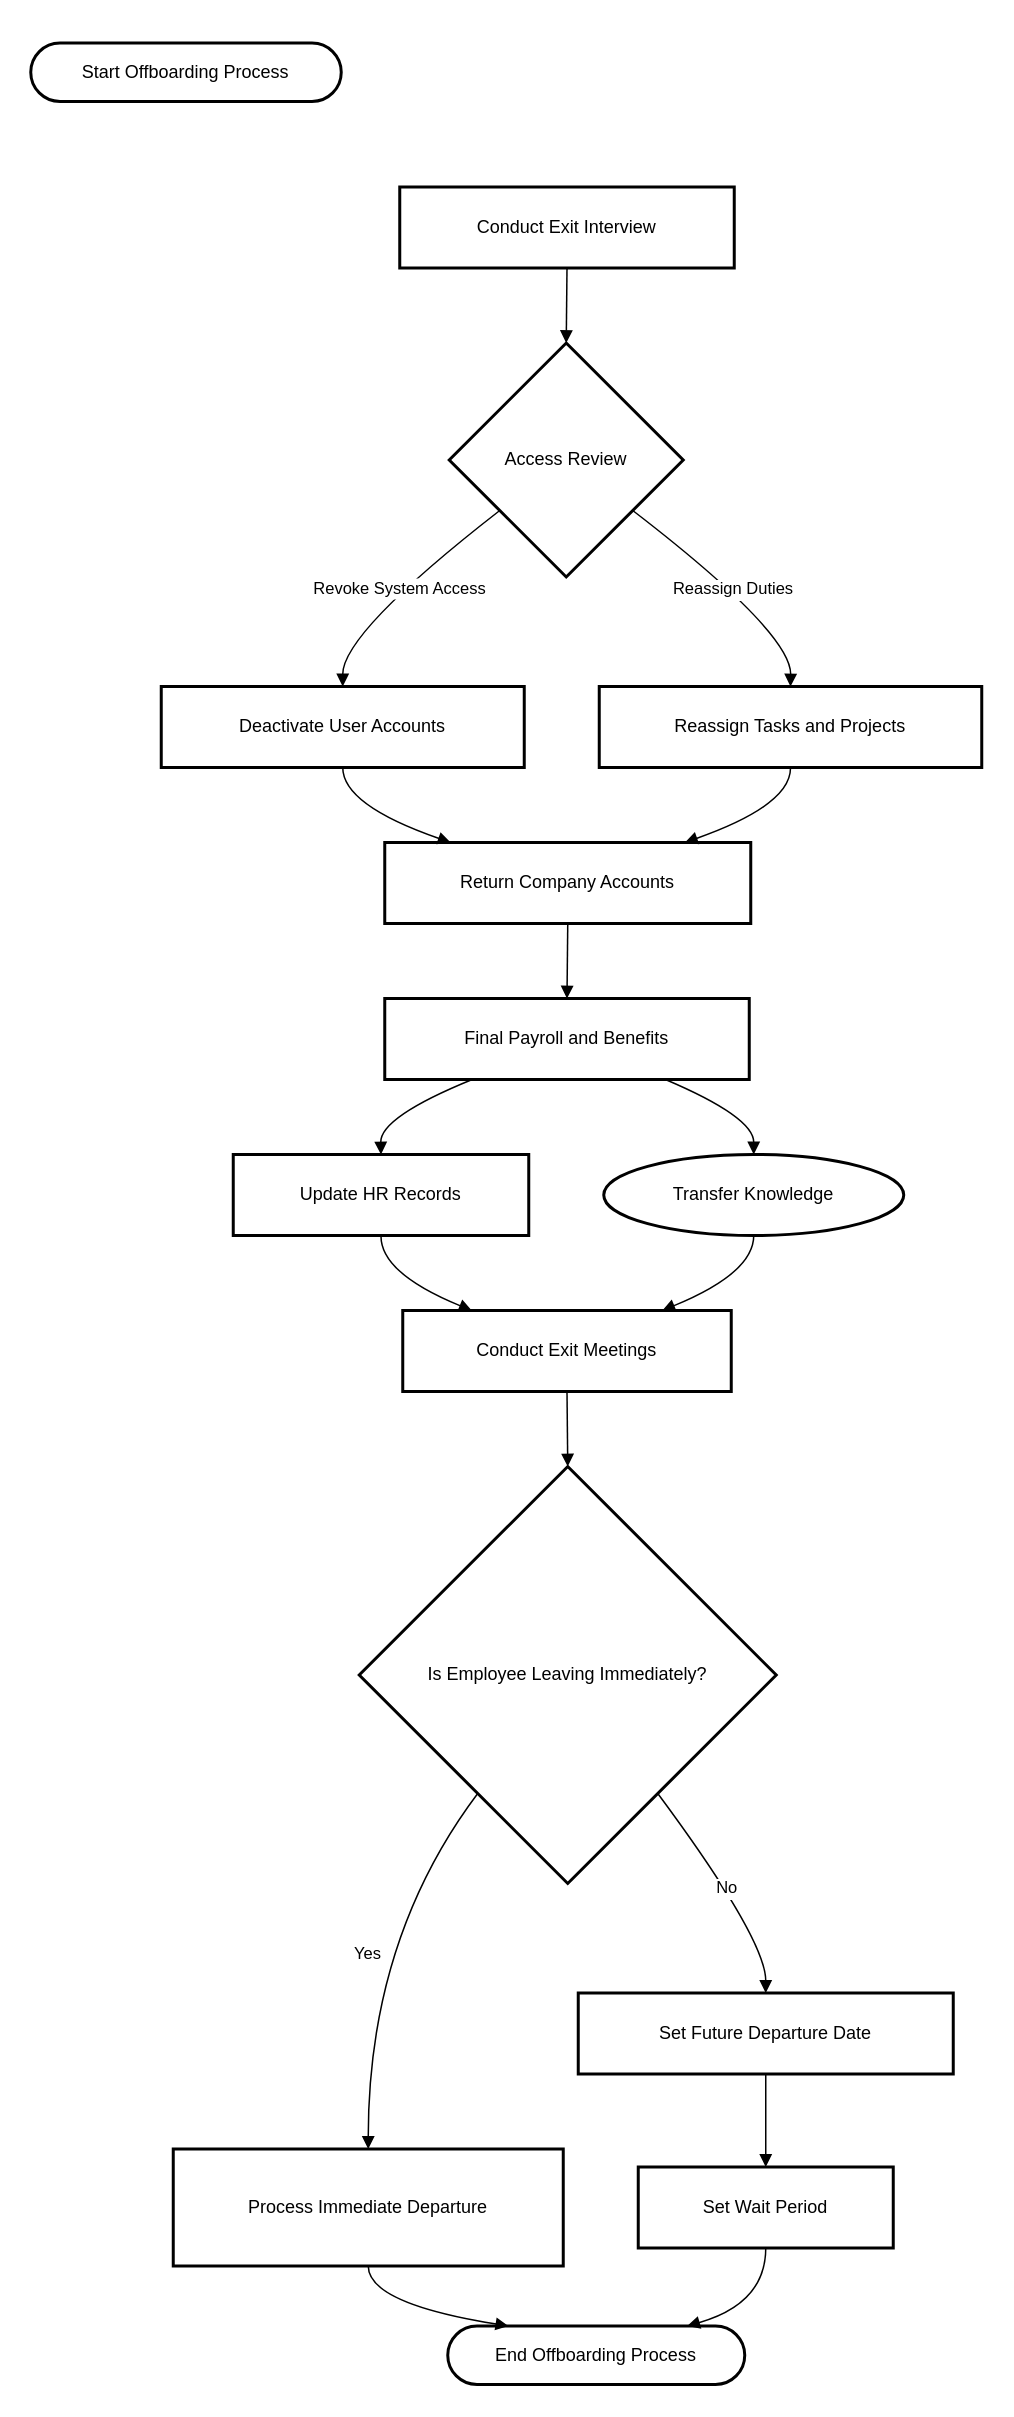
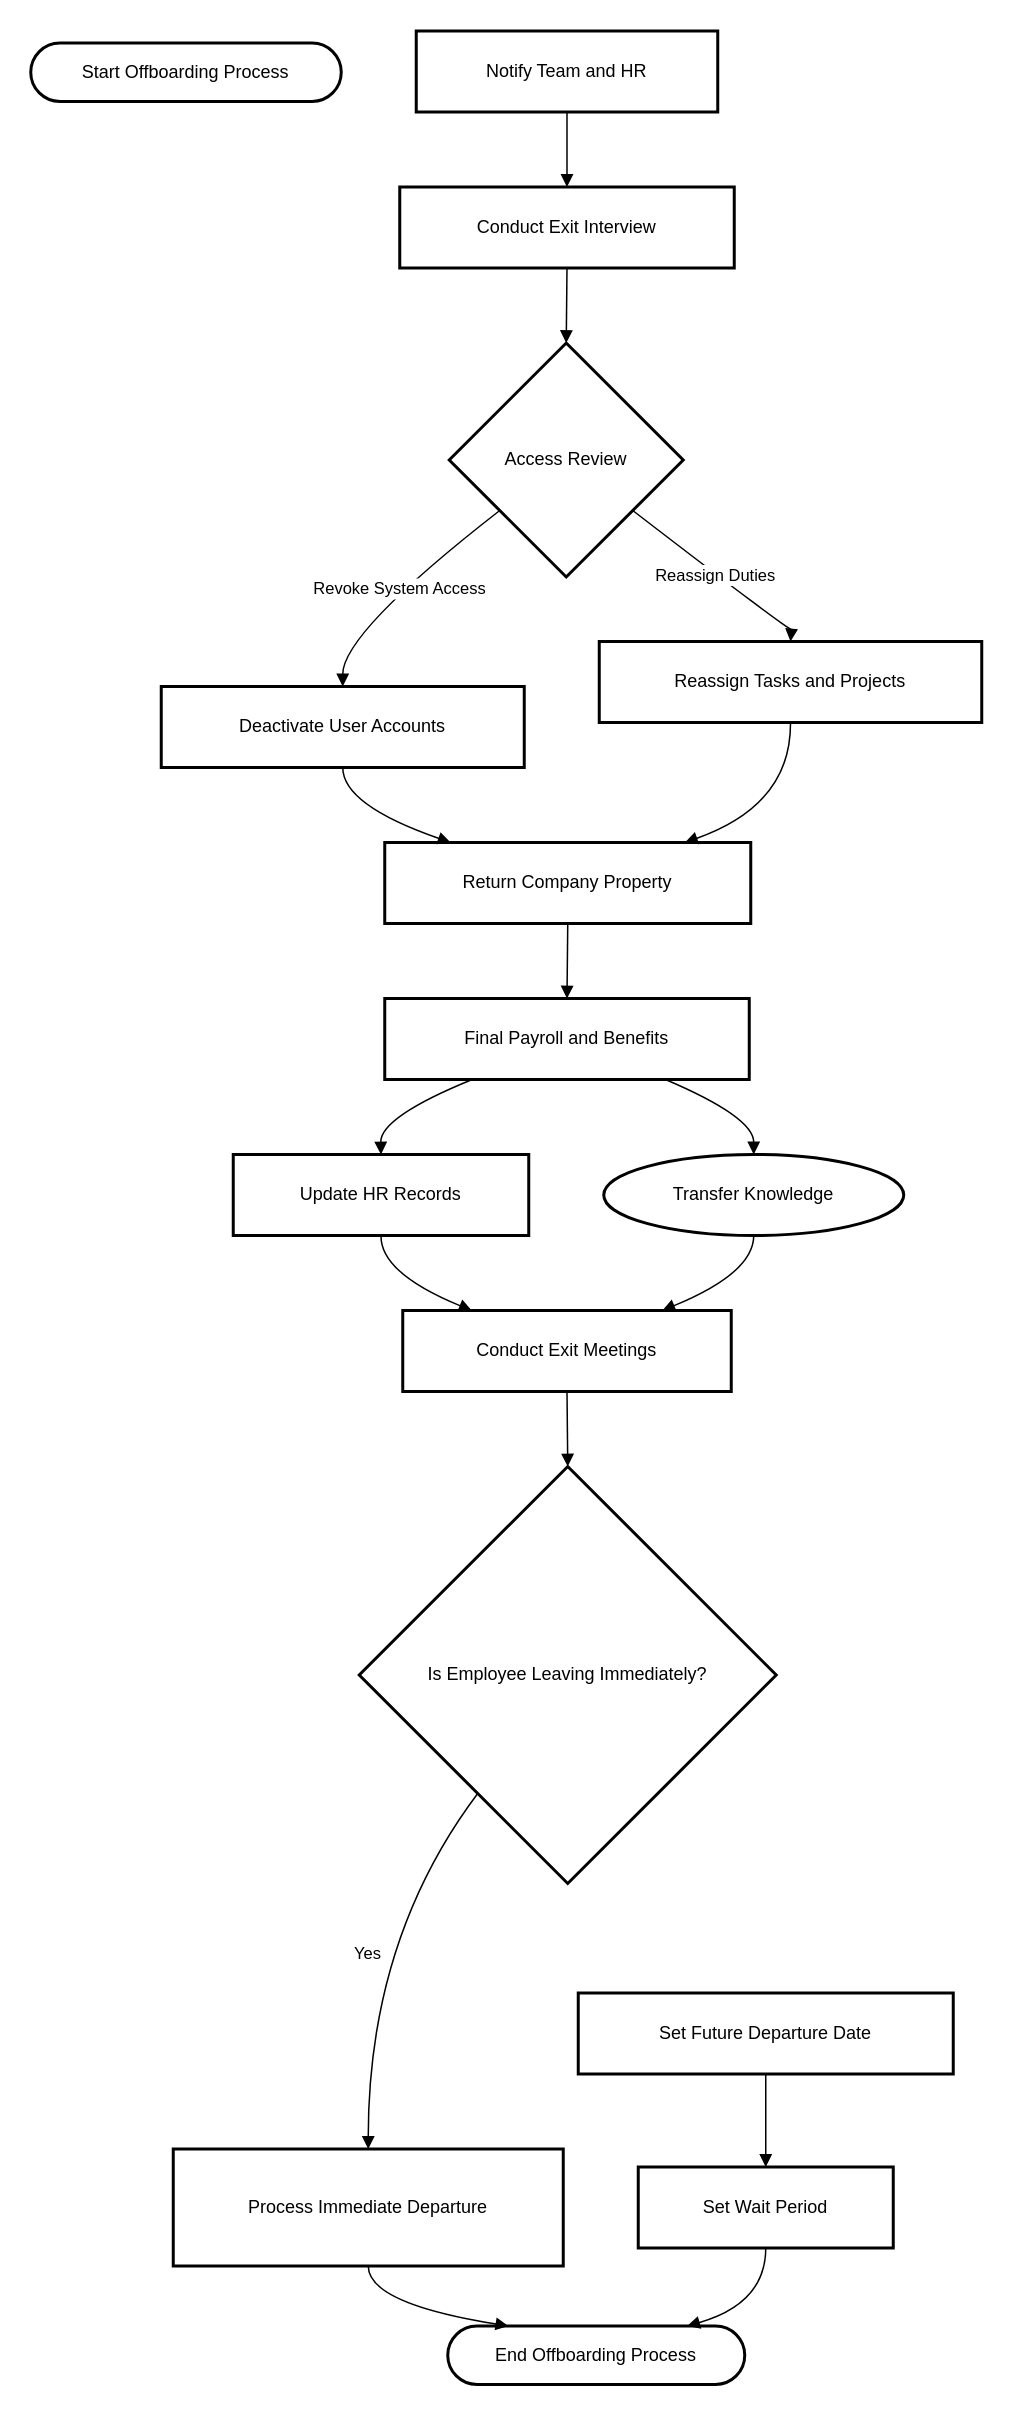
node "Notify Team and HR": added
edge "Notify Team and HR" -> "Conduct Exit Interview": added
node "Reassign Tasks and Projects": moved (791, 727) -> (791, 682)
node "Return Company Accounts": label "Return Company Accounts" -> "Return Company Property"
edge "Is Employee Leaving Immediately?" -> "Set Future Departure Date": removed, label "No"
